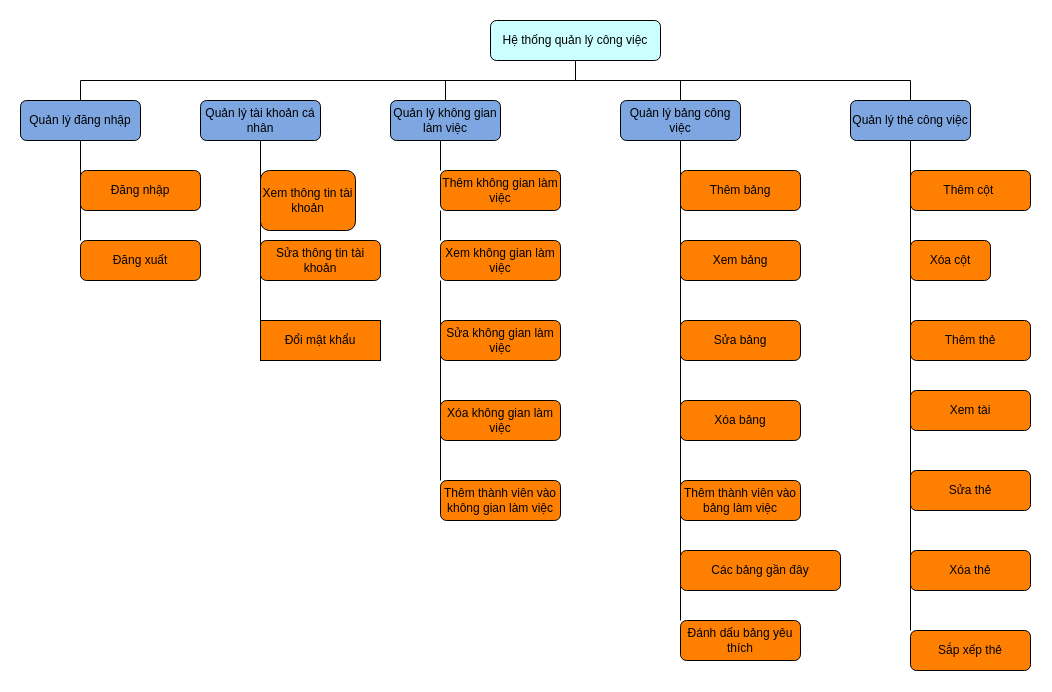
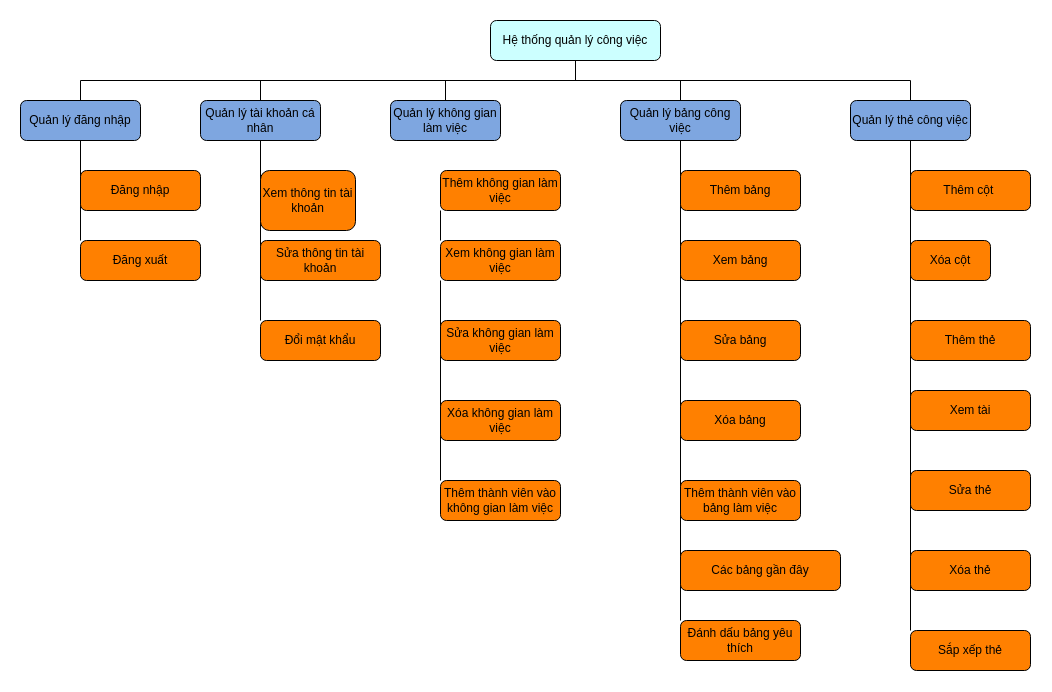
edge "Hệ thống quản lý công việc" -- "Quản lý tài khoản cá nhân": added
edge "Quản lý không gian làm việc" -- "Thêm không gian làm việc": removed
node "Đổi mật khẩu": shape rectangle -> rounded rectangle
